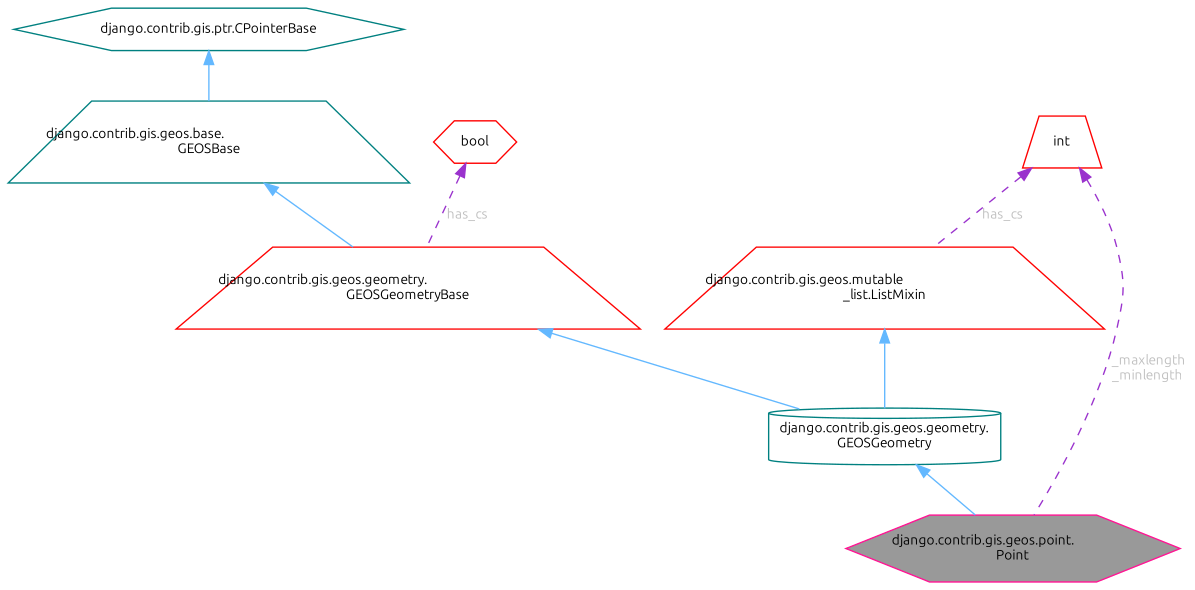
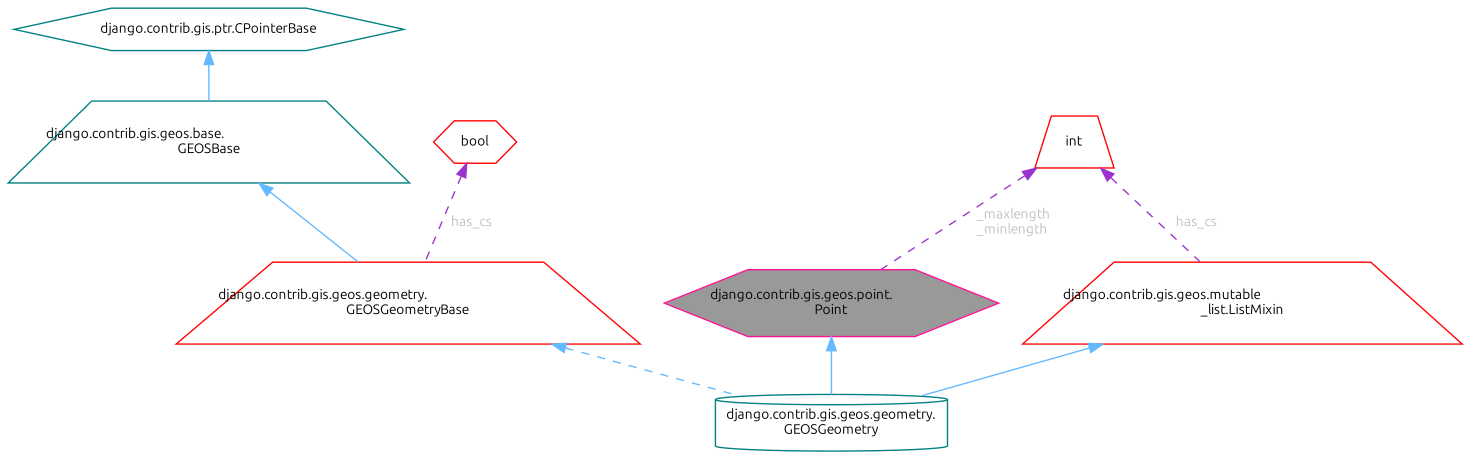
edge "django.contrib.gis.geos.geometry. GEOSGeometry" -> "django.contrib.gis.geos.geometry. GEOSGeometryBase": style solid -> dashed
edge "django.contrib.gis.geos.point. Point" -> "django.contrib.gis.geos.geometry. GEOSGeometry": reversed
